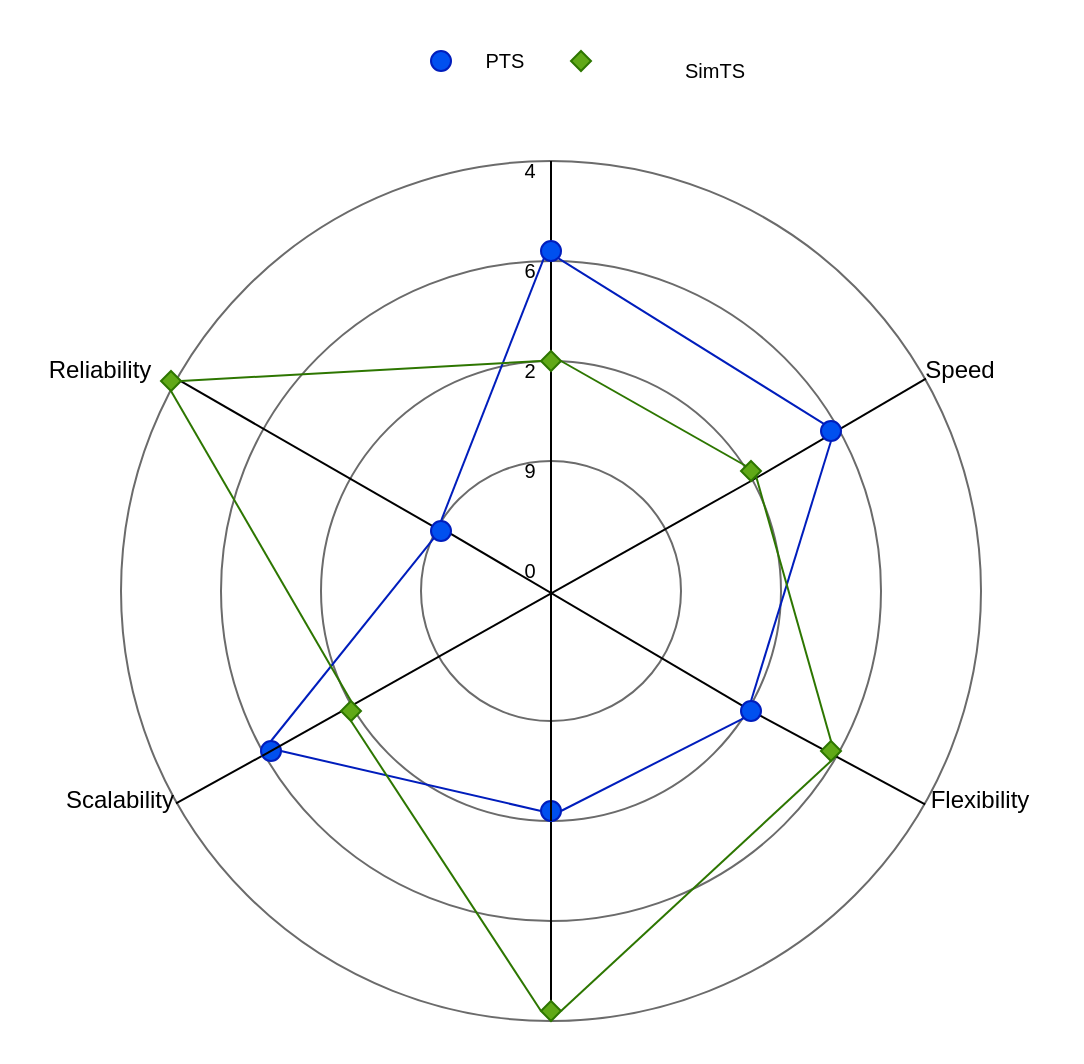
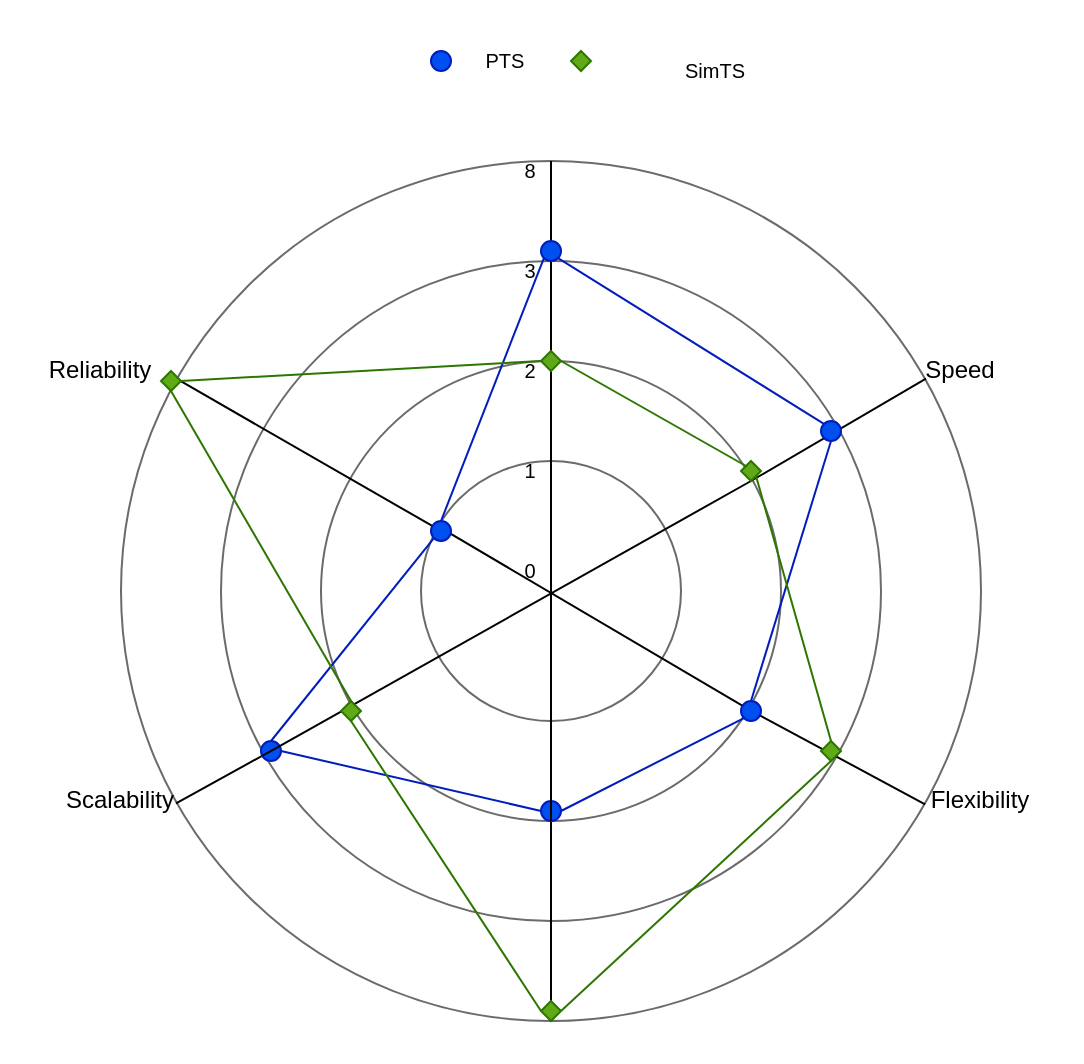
node "4": label "4" -> "8"
node "6": label "6" -> "3"
node "9": label "9" -> "1"
